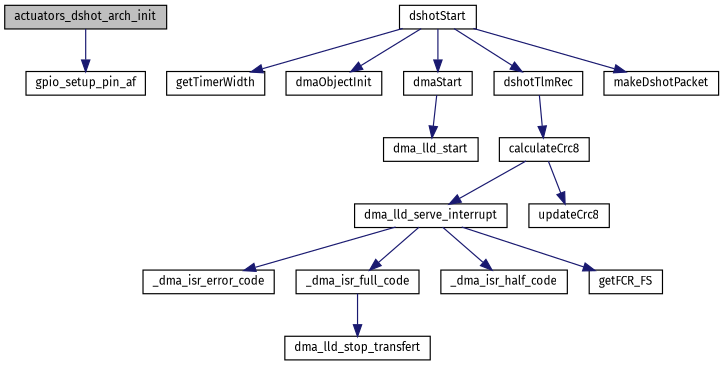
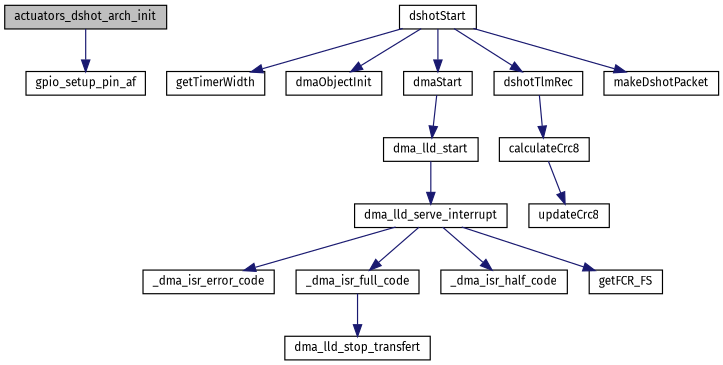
edge "calculateCrc8" -> "dma_lld_serve_interrupt": now "dma_lld_start" -> "dma_lld_serve_interrupt"
